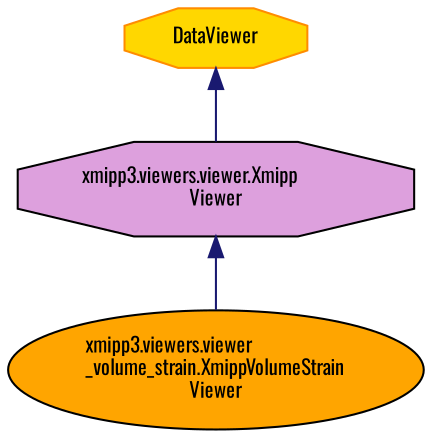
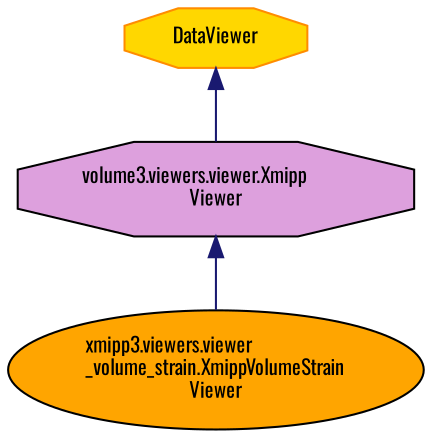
node "xmipp3.viewers.viewer.Xmipp Viewer": label "xmipp3.viewers.viewer.Xmipp Viewer" -> "volume3.viewers.viewer.Xmipp Viewer"
